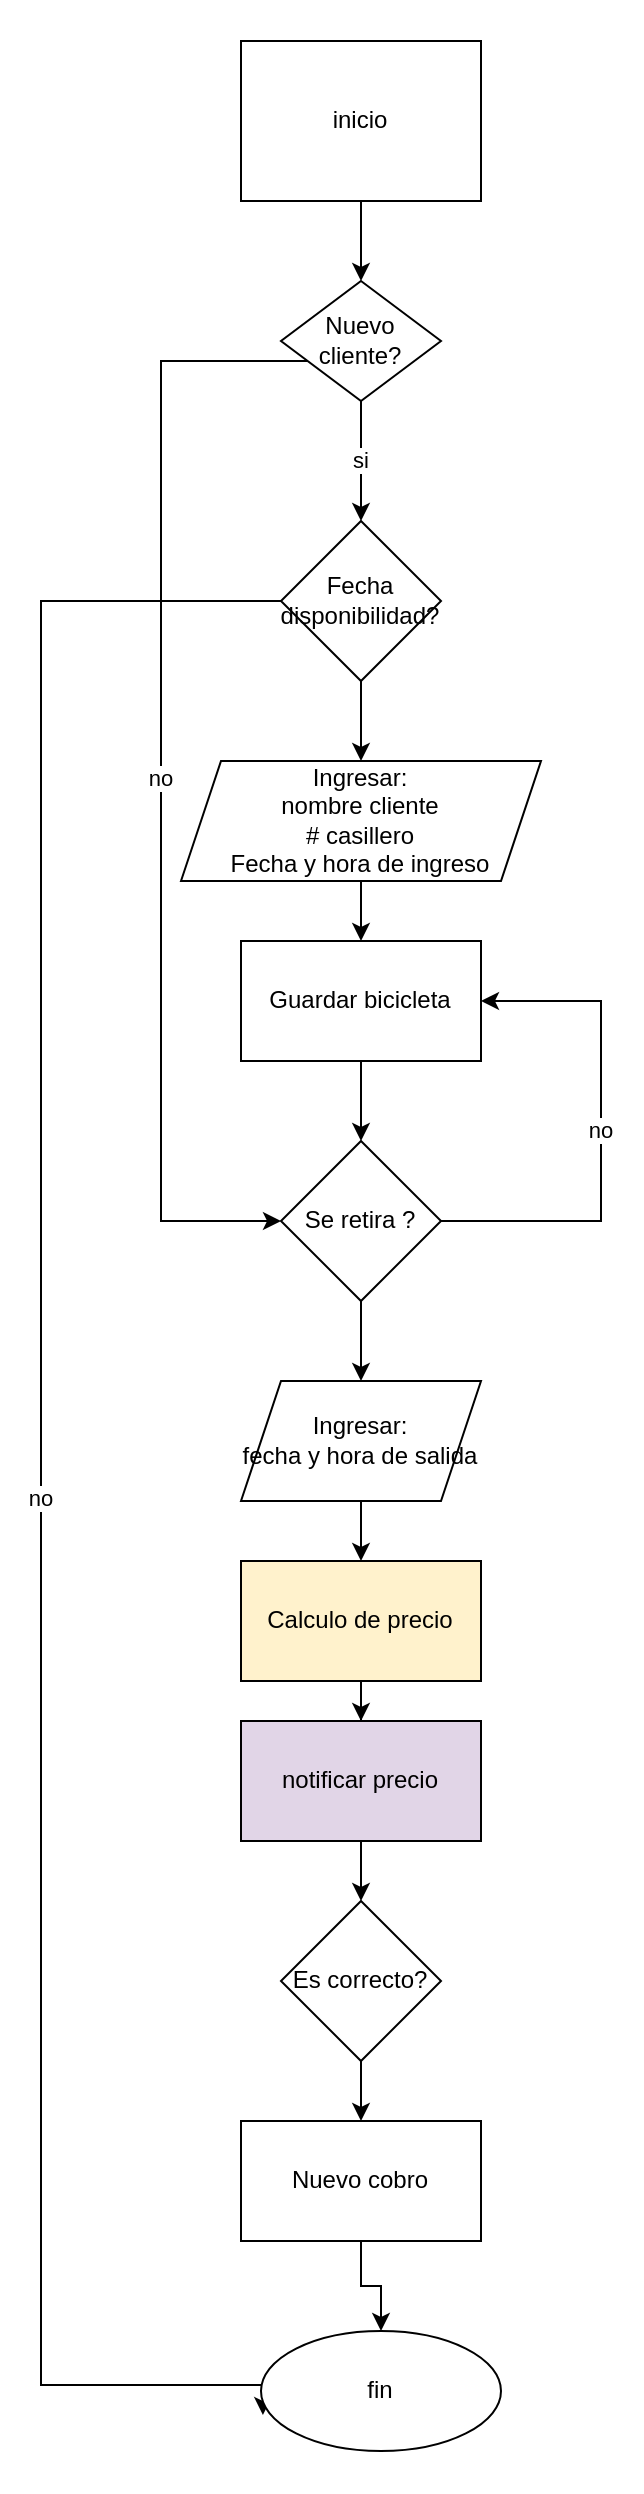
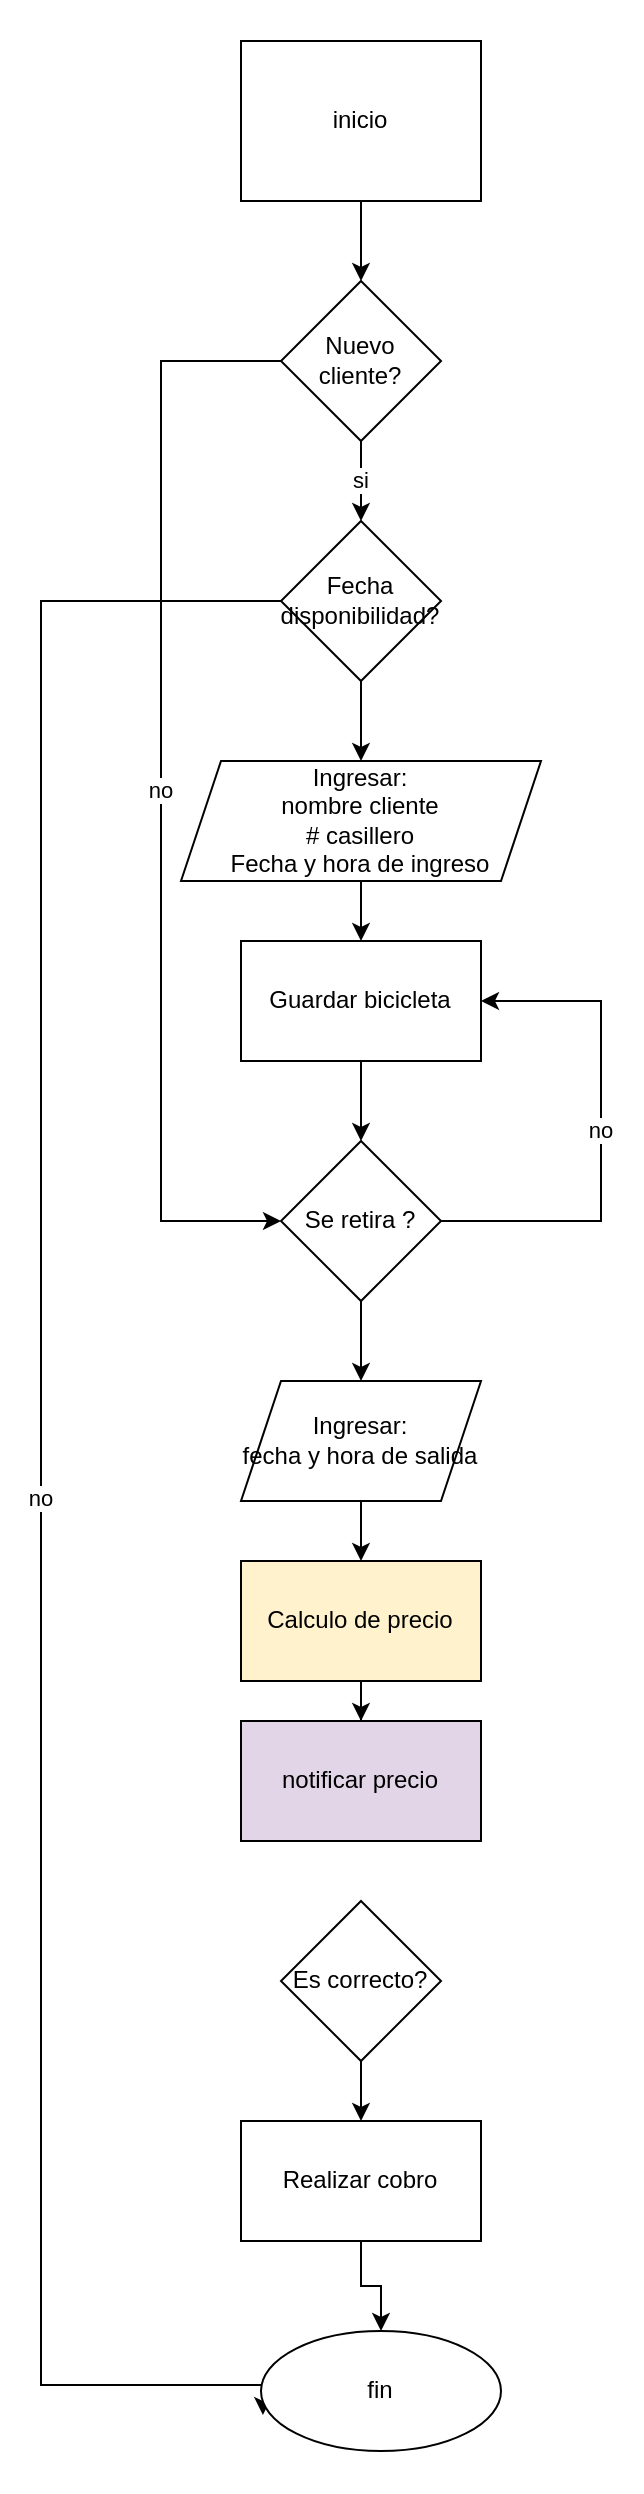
node "Nuevo cliente?": size 160x120 -> 160x160
edge "notificar precio" -> "Es correcto?": removed
node "Nuevo cobro": label "Nuevo cobro" -> "Realizar cobro"
